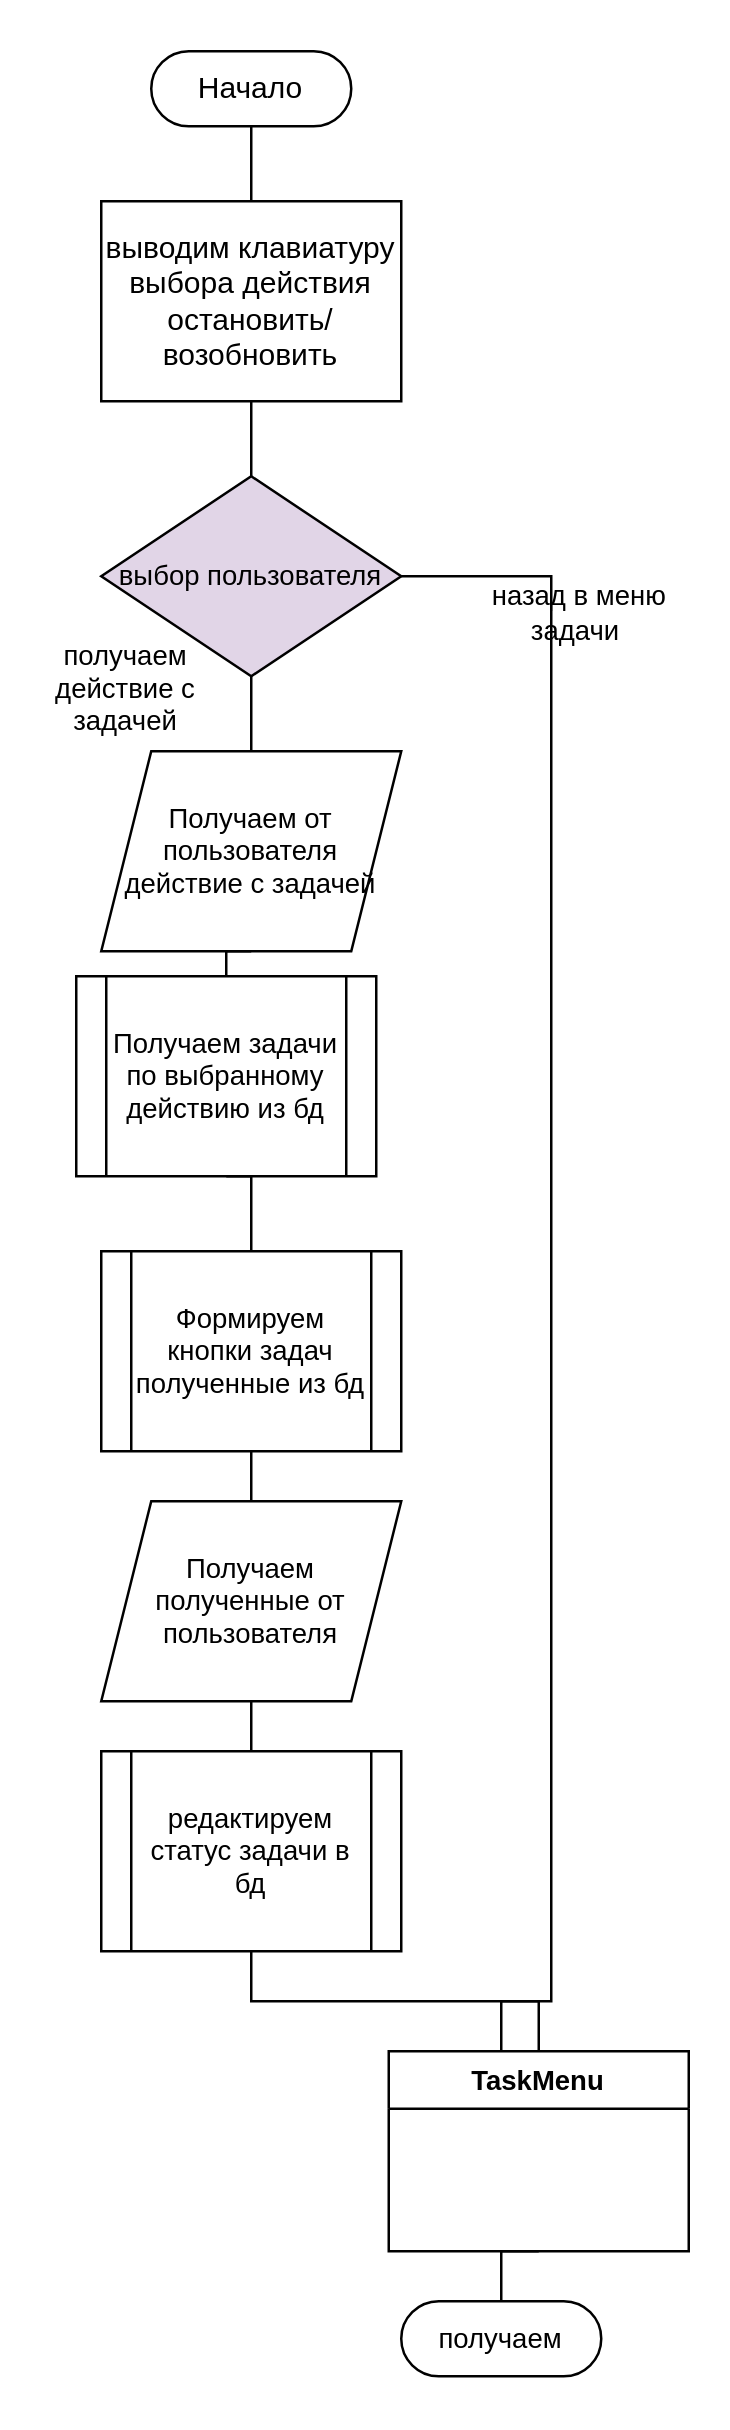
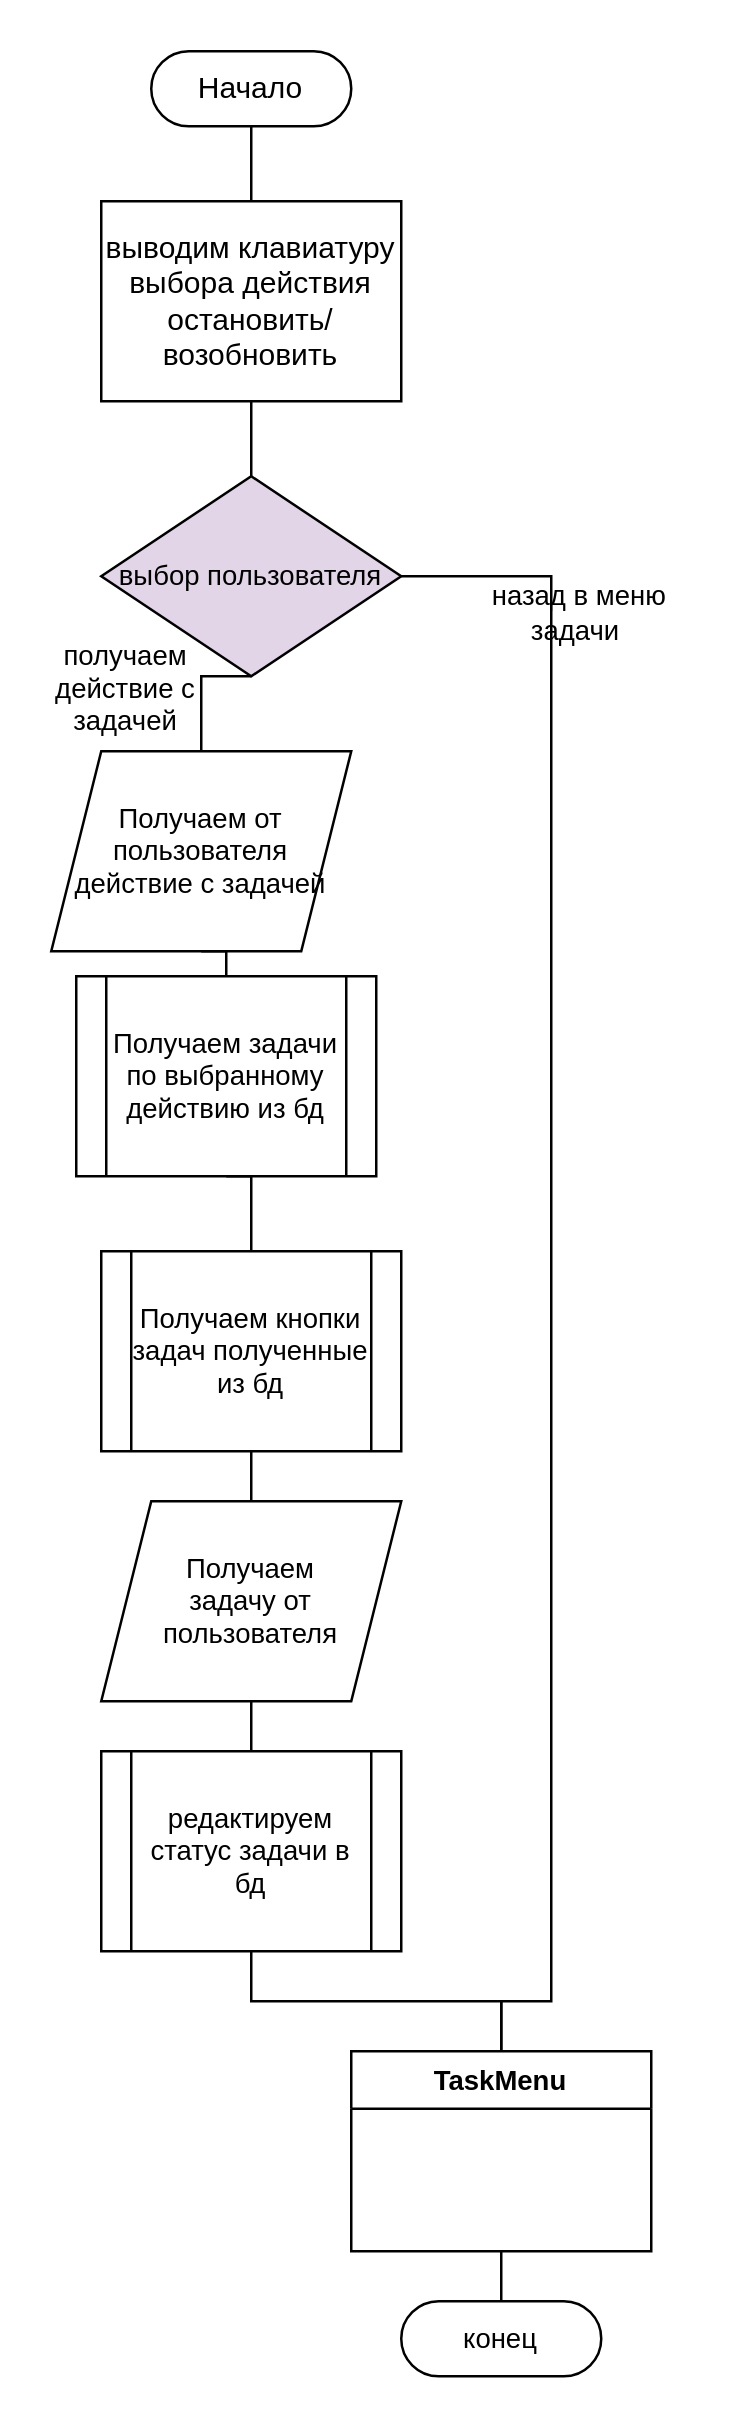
node "Получаем от пользователя действие с задачей": moved (251, 851) -> (201, 851)
node "Формируем кнопки задач полученные из бд": label "Формируем кнопки задач полученные из бд" -> "Получаем кнопки задач полученные из бд"
node "Получаем полученные от пользователя": label "Получаем полученные от пользователя" -> "Получаем задачу от пользователя"
node "TaskMenu": moved (539, 2151) -> (501, 2151)
node "получаем": label "получаем" -> "конец"
